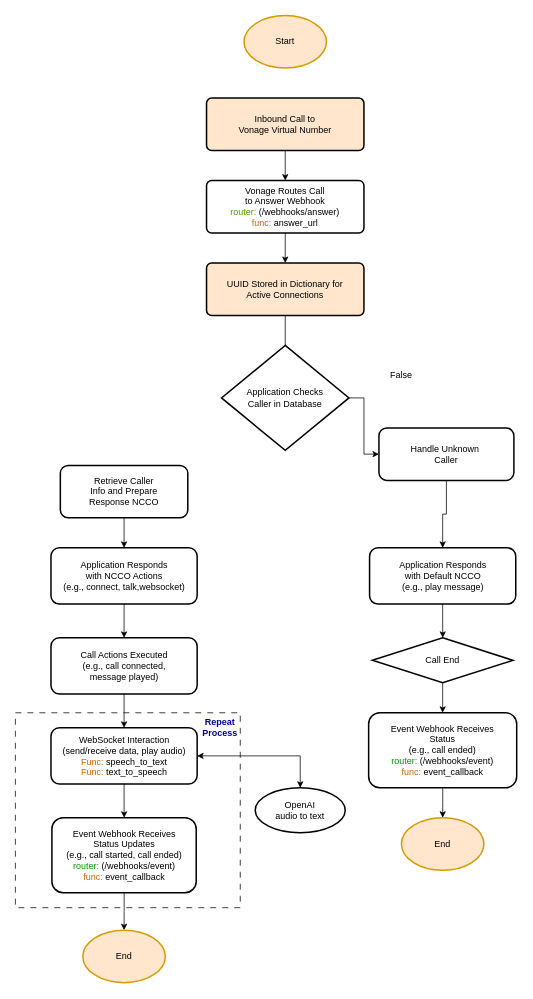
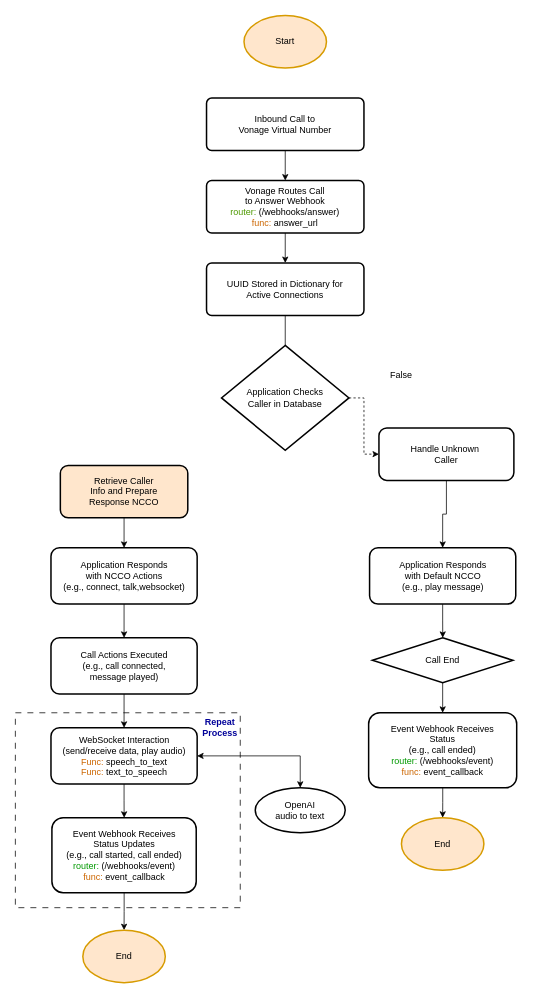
node "Inbound Call to Vonage Virtual Number": fillcolor #ffe6cc -> #ffffff
node "UUID Stored in Dictionary for Active Connections": fillcolor #ffe6cc -> #ffffff
edge "Application Checks Caller in Database" -> "Handle Unknown Caller": style solid -> dashed
node "Retrieve Caller Info and Prepare Response NCCO": fillcolor #ffffff -> #ffe6cc
